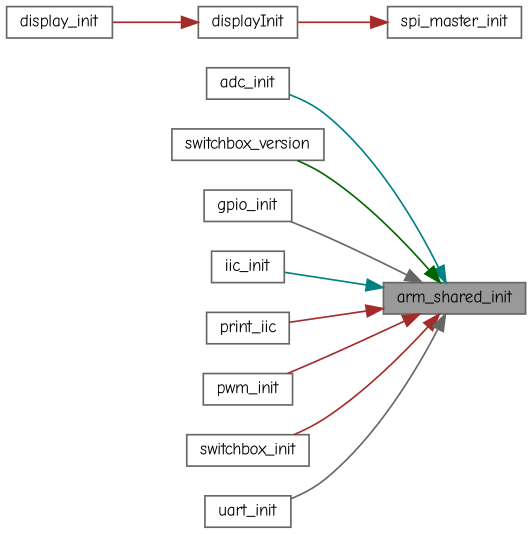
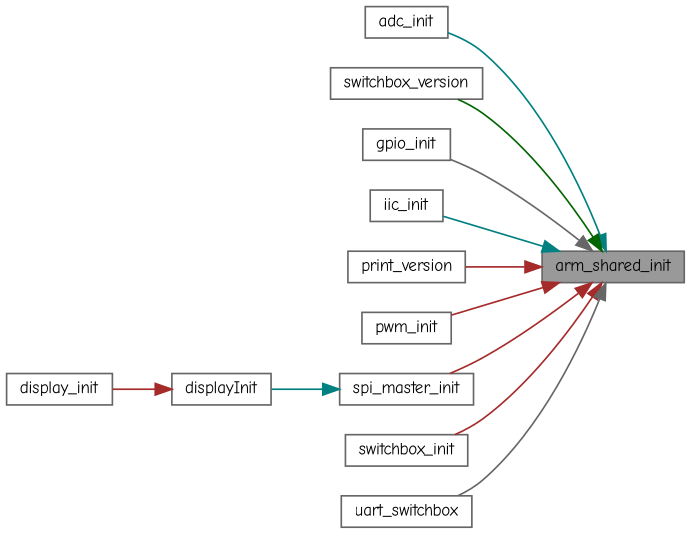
edge "displayInit" -> "spi_master_init": color brown -> teal
node "print_iic": label "print_iic" -> "print_version"
edge "spi_master_init" -> "arm_shared_init": added
node "uart_init": label "uart_init" -> "uart_switchbox"
